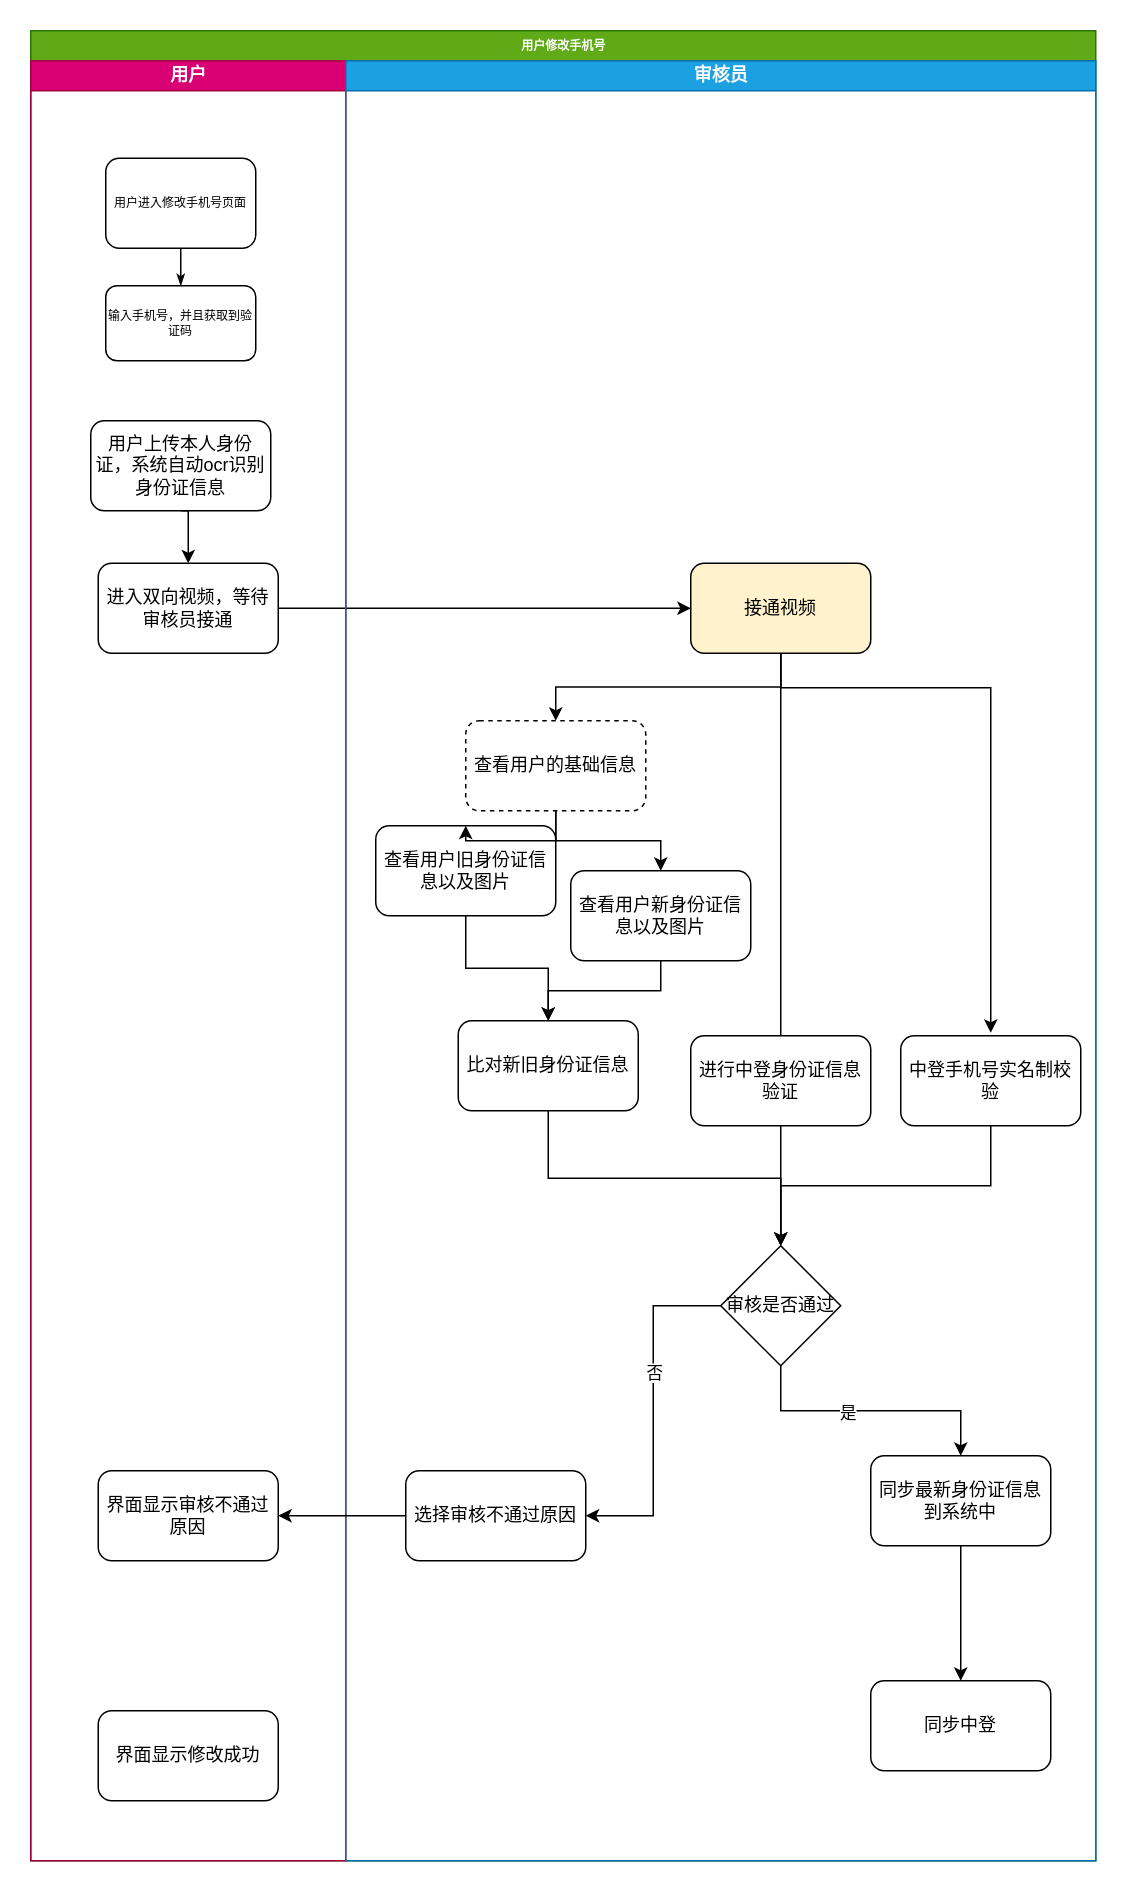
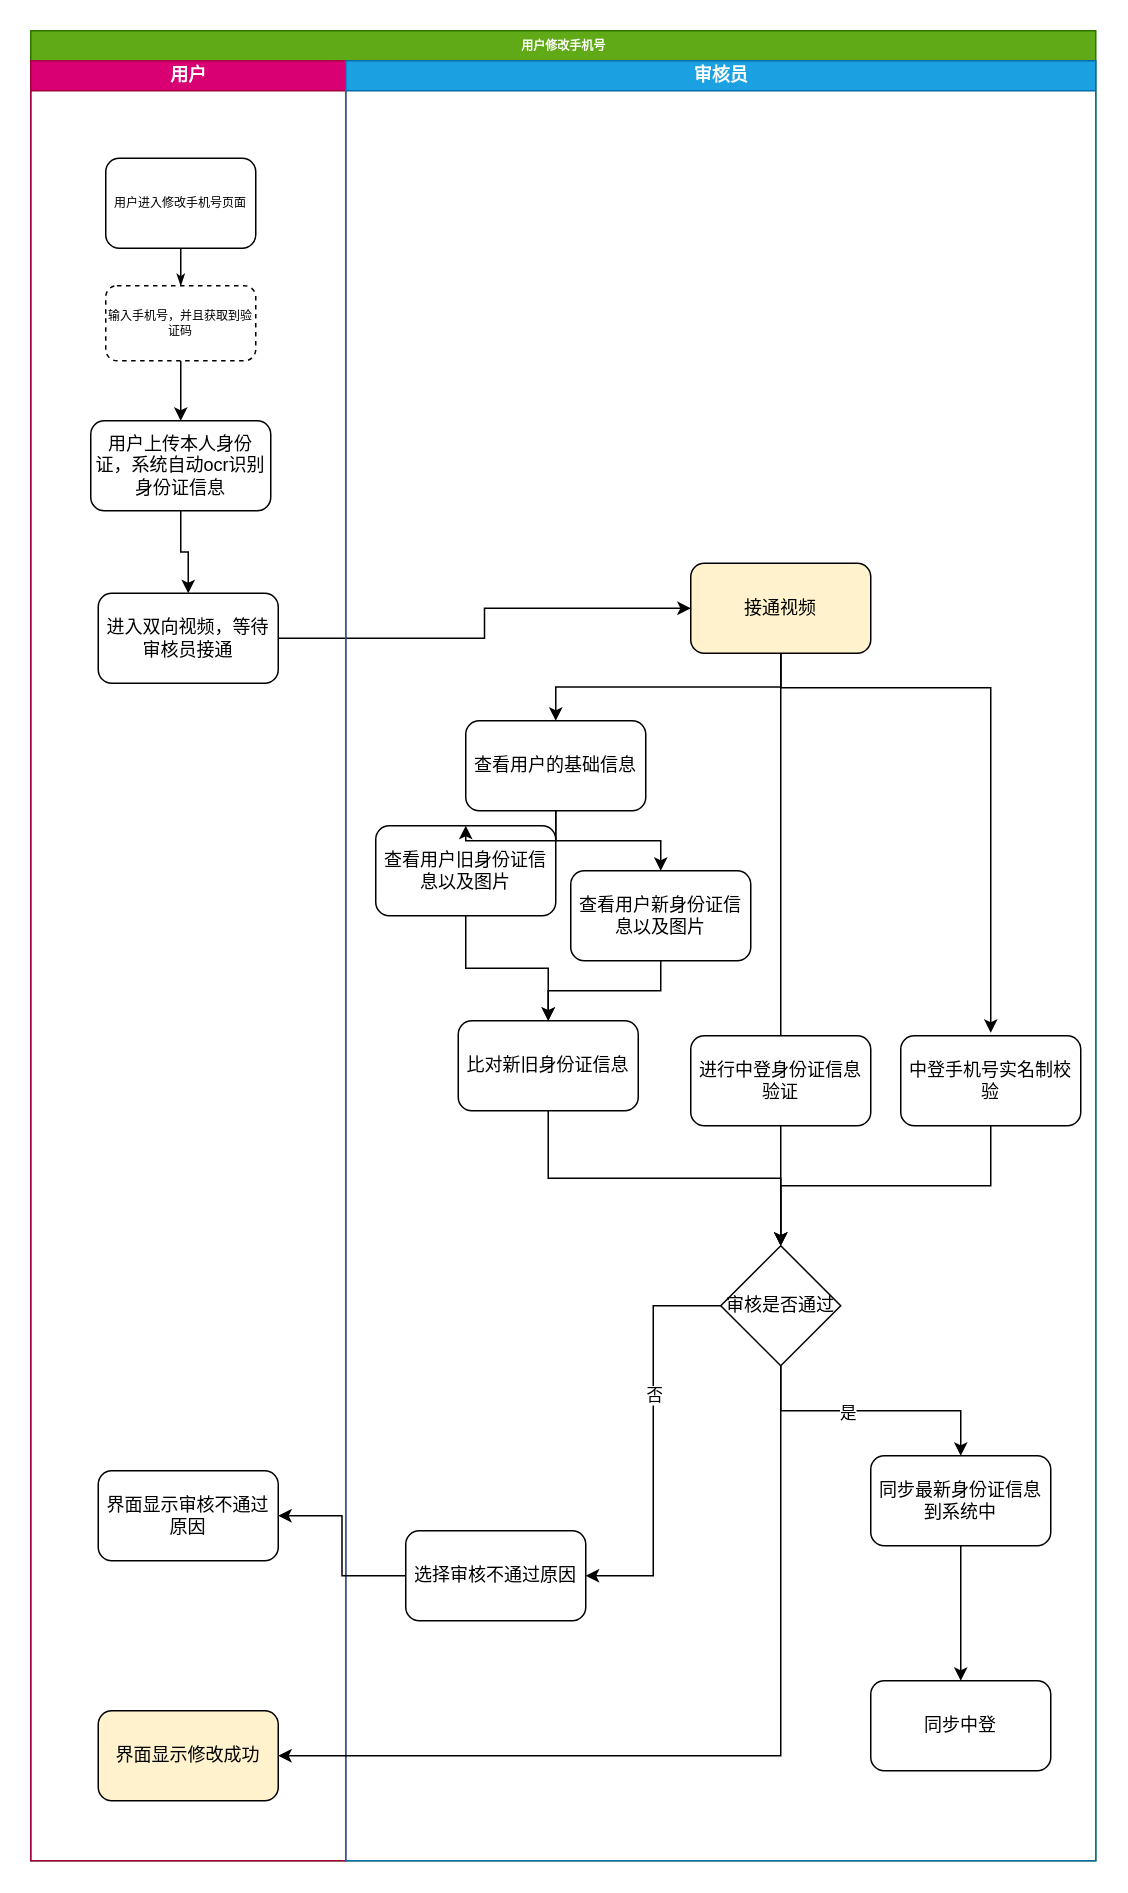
node "输入手机号，并且获取到验证码": style solid -> dashed
edge "输入手机号，并且获取到验证码" -> "用户上传本人身份证，系统自动ocr识别身份证信息": added
node "进入双向视频，等待审核员接通": moved (188, 608) -> (188, 638)
node "查看用户的基础信息": style dashed -> solid
node "选择审核不通过原因": moved (496, 1516) -> (496, 1576)
node "界面显示修改成功": fillcolor #ffffff -> #fff2cc
edge "审核是否通过" -> "界面显示修改成功": added
